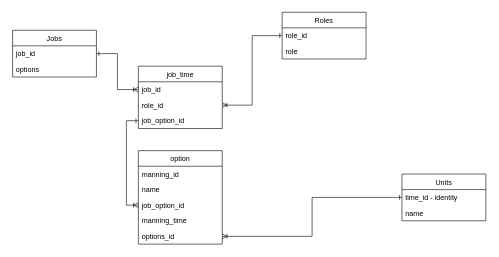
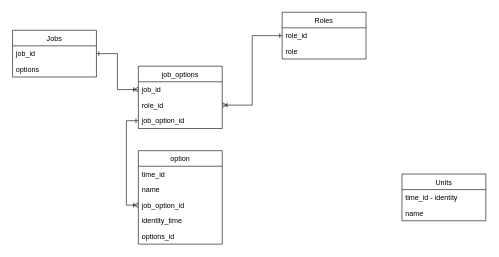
node "job_time": label "job_time" -> "job_options"
node "manning_id": label "manning_id" -> "time_id"
node "manning_time": label "manning_time" -> "identity_time"
edge "time_id - identity" -- "options_id": removed
